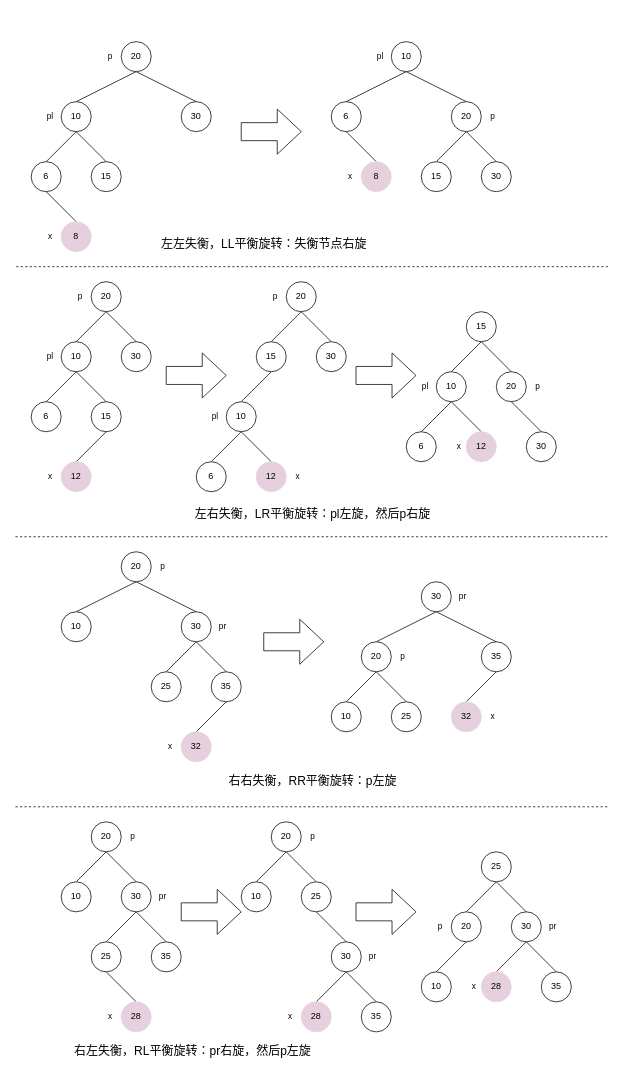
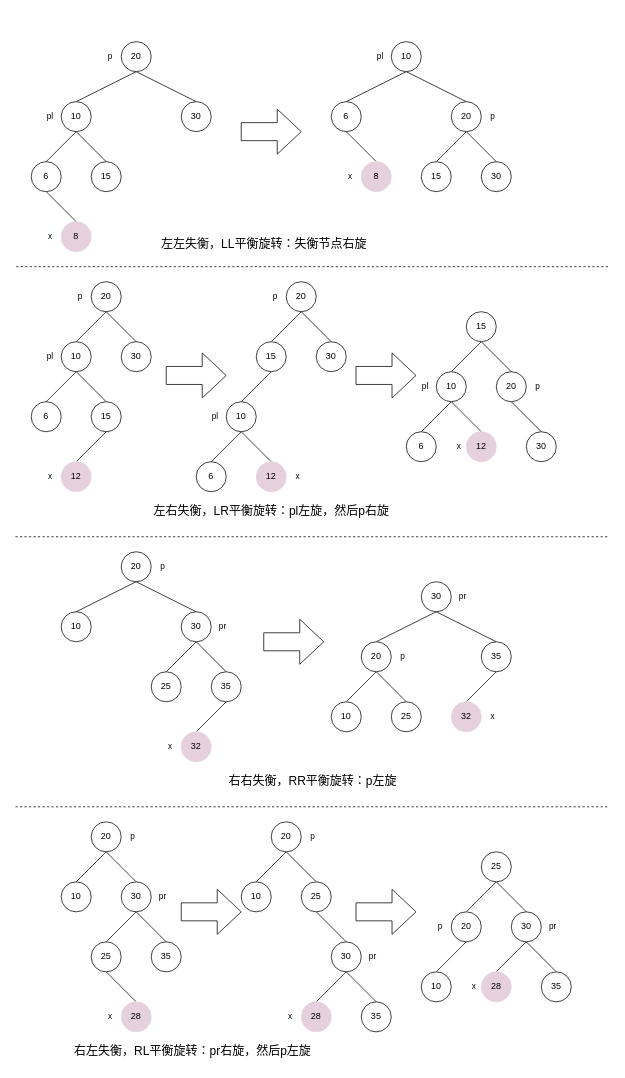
node "左右失衡，LR平衡旋转：pl左旋，然后p右旋": moved (312, 514) -> (271, 510)
